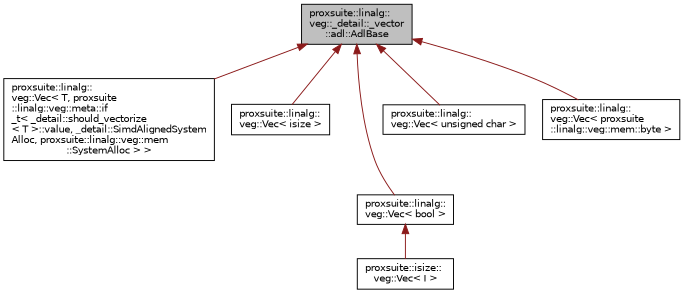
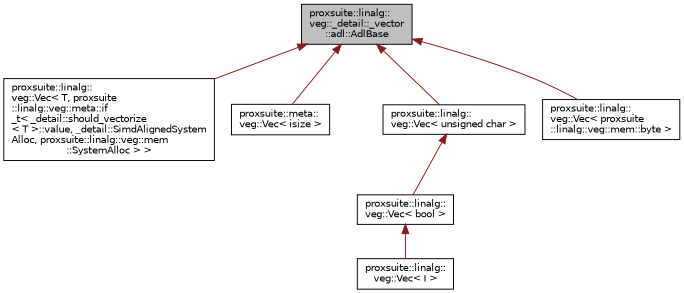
node "proxsuite::linalg:: veg::Vec< isize >": label "proxsuite::linalg:: veg::Vec< isize >" -> "proxsuite::meta:: veg::Vec< isize >"
edge "proxsuite::linalg:: veg::Vec< bool >" -> "proxsuite::linalg:: veg::_detail::_vector ::adl::AdlBase": now "proxsuite::linalg:: veg::Vec< bool >" -> "proxsuite::linalg:: veg::Vec< unsigned char >"
node "proxsuite::isize:: veg::Vec< I >": label "proxsuite::isize:: veg::Vec< I >" -> "proxsuite::linalg:: veg::Vec< I >"
